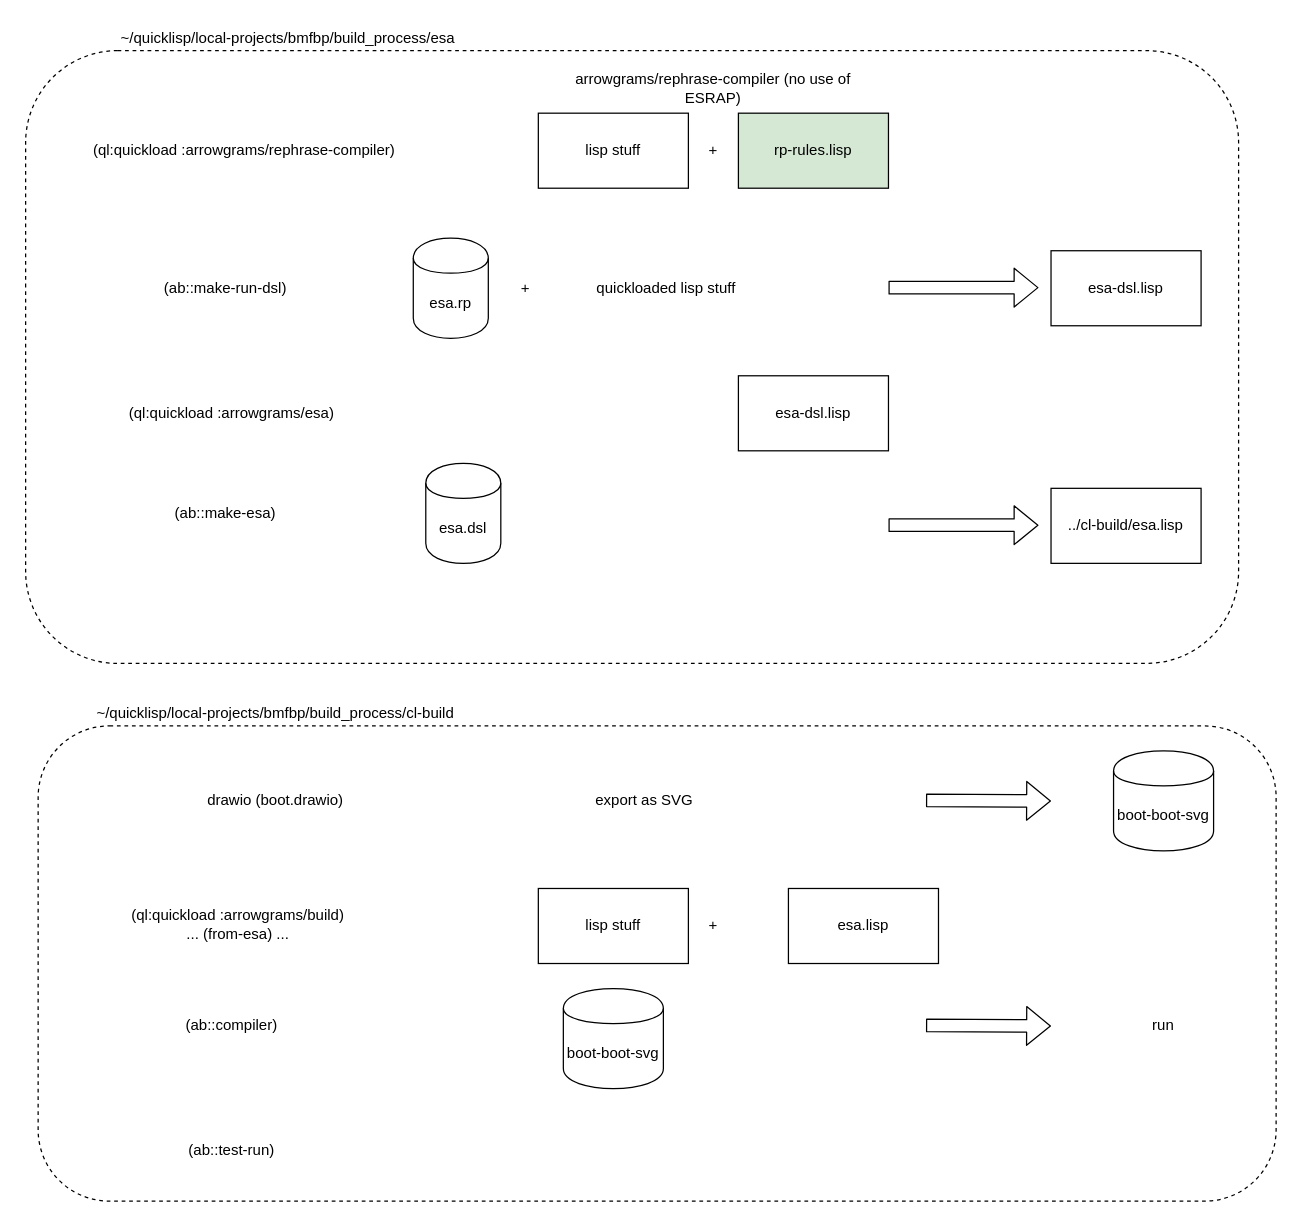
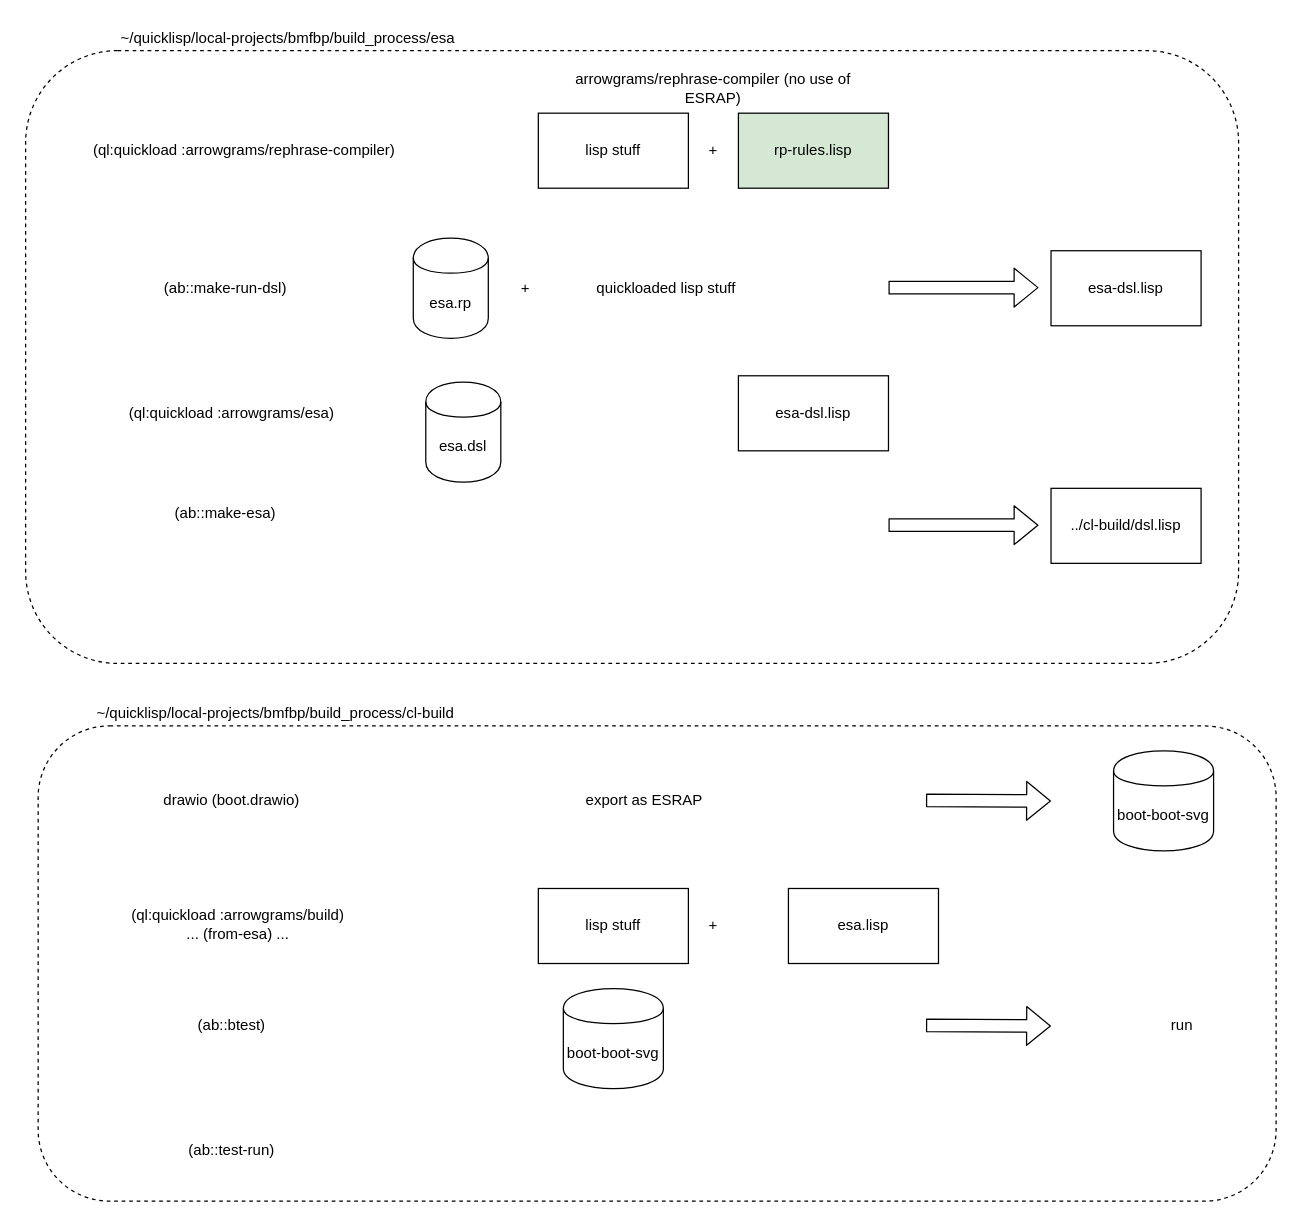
node "esa.dsl": moved (463, 513) -> (463, 432)
node "../cl-build/esa.lisp": label "../cl-build/esa.lisp" -> "../cl-build/dsl.lisp"
node "drawio (boot.drawio)": moved (276, 801) -> (232, 801)
node "export as SVG": label "export as SVG" -> "export as ESRAP"
node "(ab::compiler)": label "(ab::compiler)" -> "(ab::btest)"
node "run": moved (1163, 1026) -> (1182, 1026)
